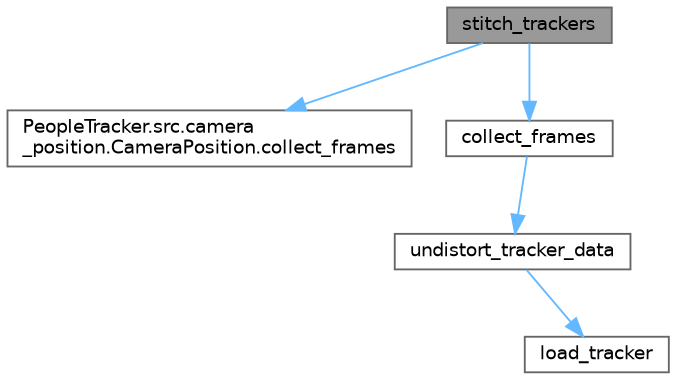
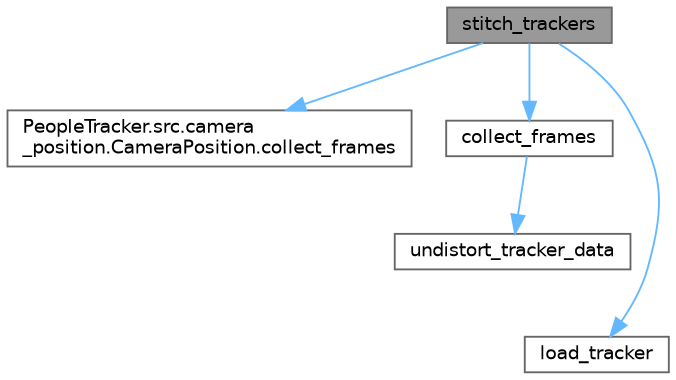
edge "undistort_tracker_data" -> "load_tracker": now "stitch_trackers" -> "load_tracker"
